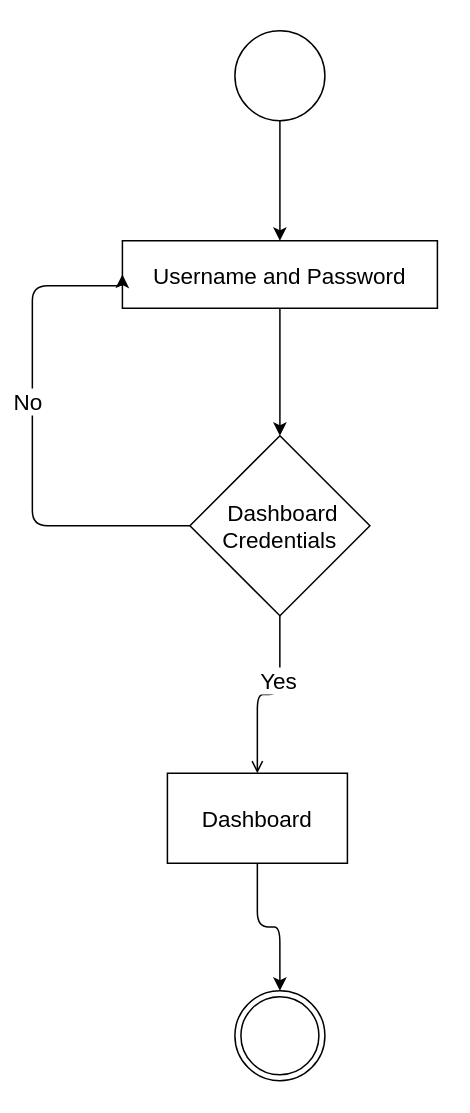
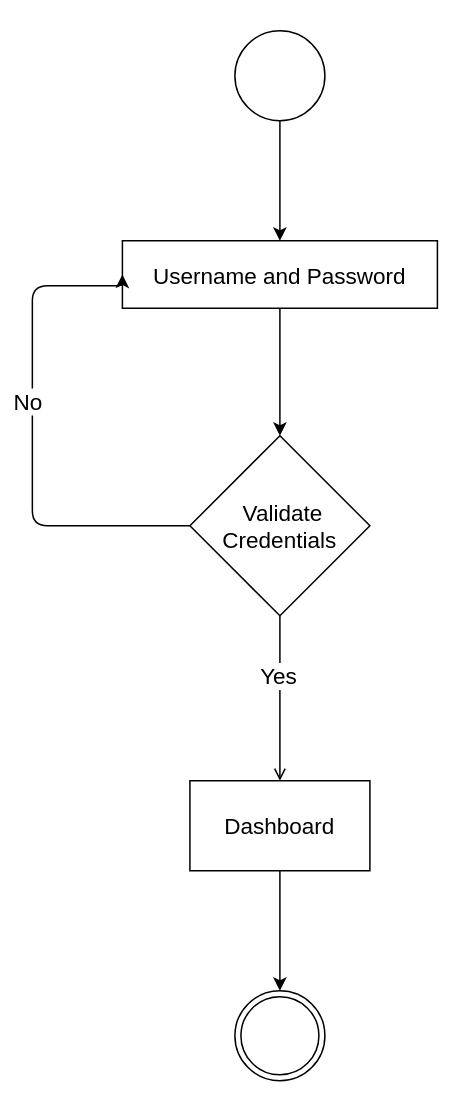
node "Dashboard Credentials": label "Dashboard Credentials" -> "Validate Credentials"
node "Dashboard": moved (257, 818) -> (280, 826)
